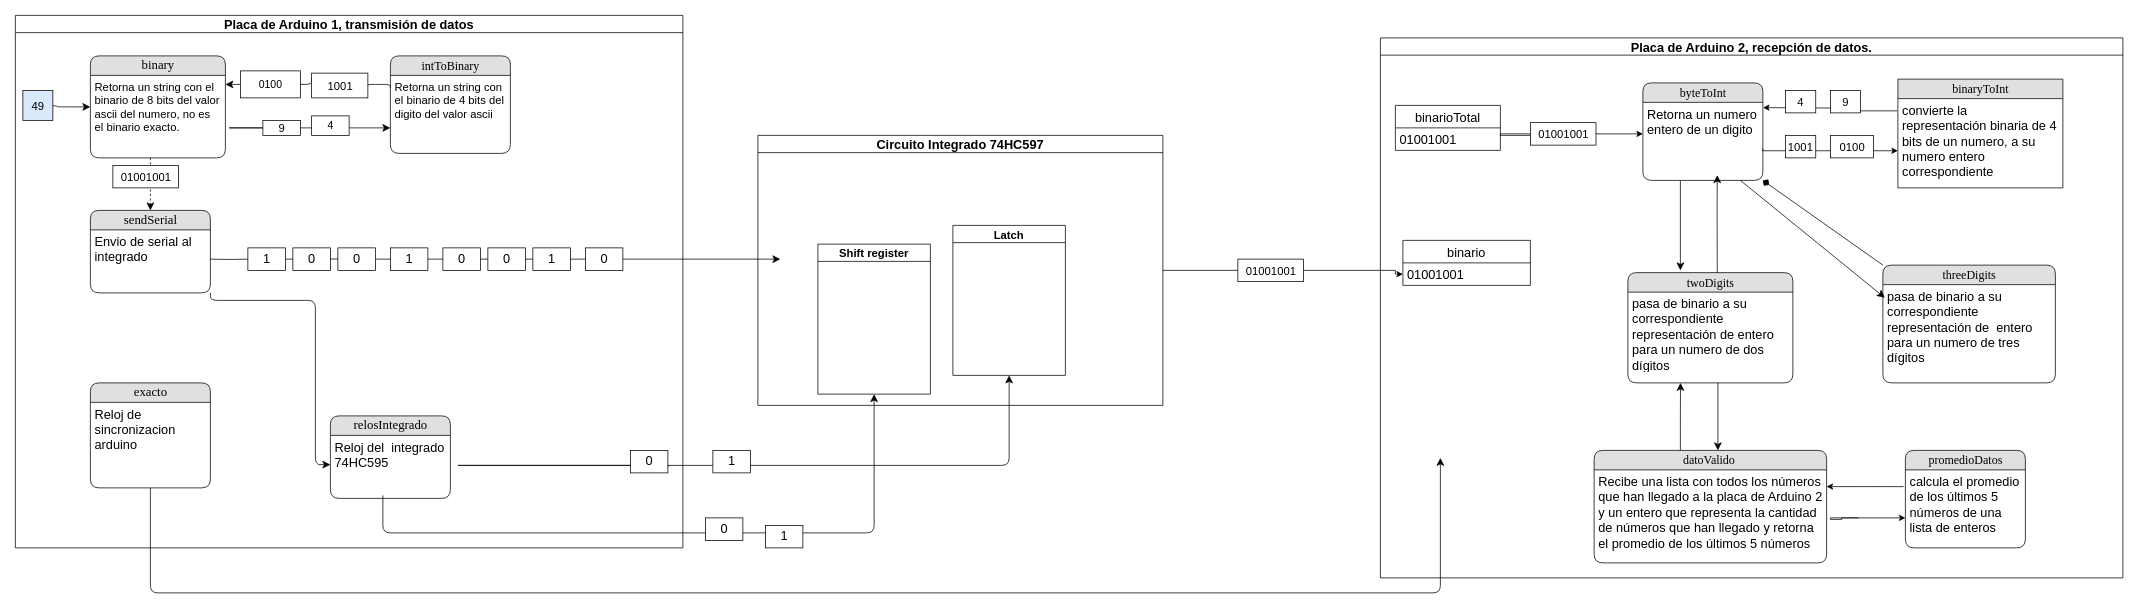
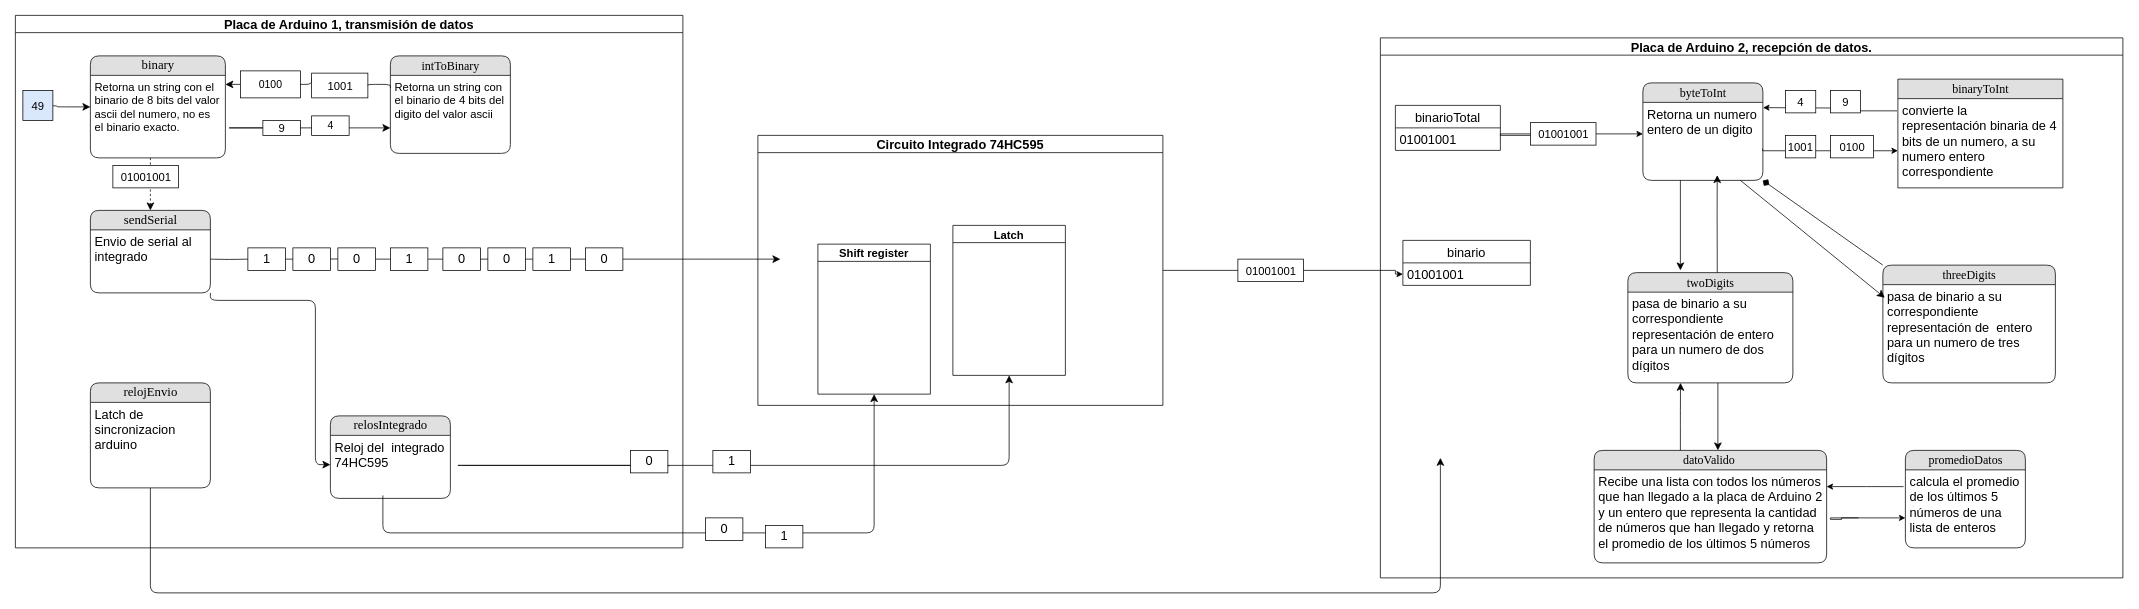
node "Circuito Integrado 74HC597": label "Circuito Integrado 74HC597" -> "Circuito Integrado 74HC595"
node "exacto": label "exacto" -> "relojEnvio"
node "Reloj de sincronizacion arduino": label "Reloj de sincronizacion arduino" -> "Latch de sincronizacion arduino"
